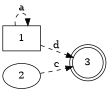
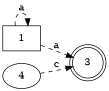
edge "1" -> "3": label "d" -> "a"
node "2": label "2" -> "4"
